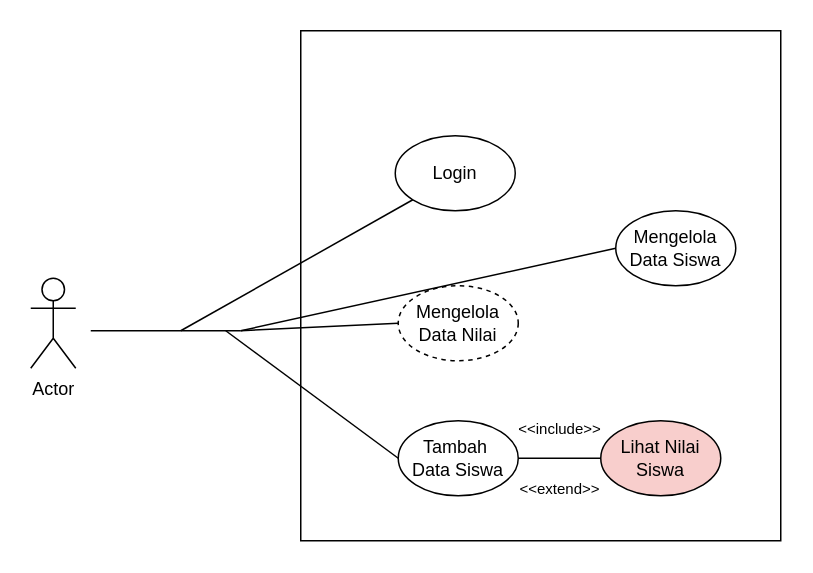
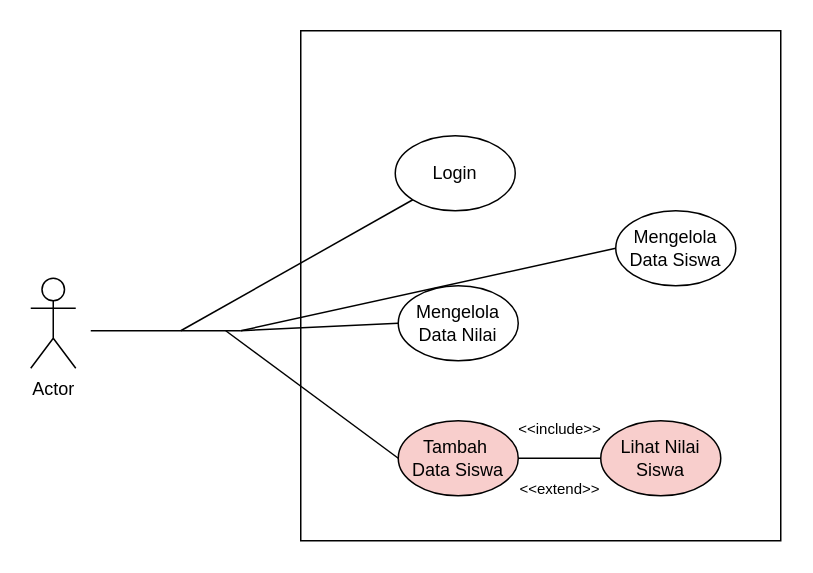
node "Mengelola Data Nilai": style dashed -> solid
node "Tambah Data Siswa": fillcolor #ffffff -> #f8cecc
